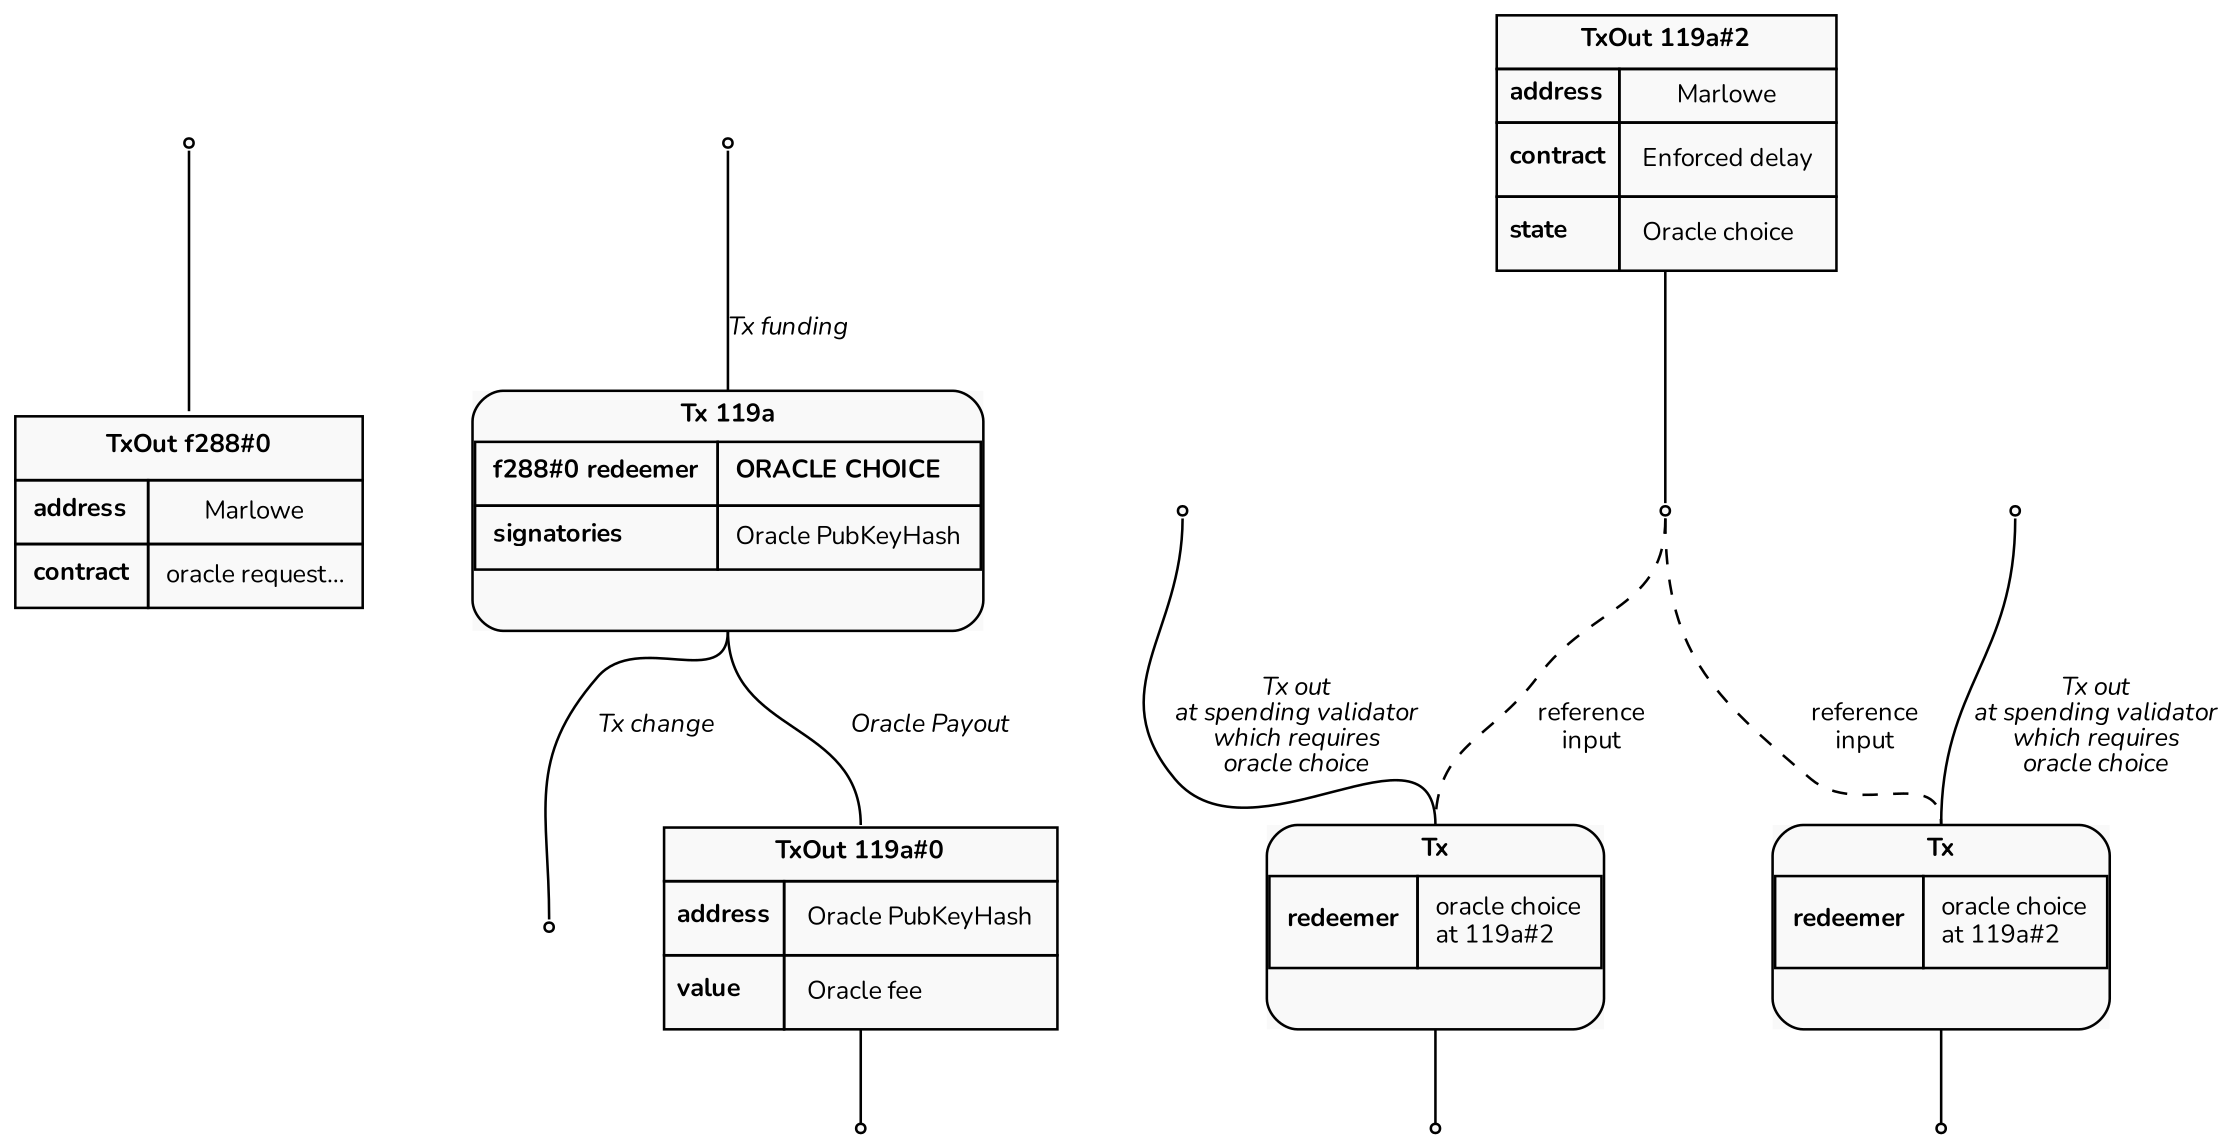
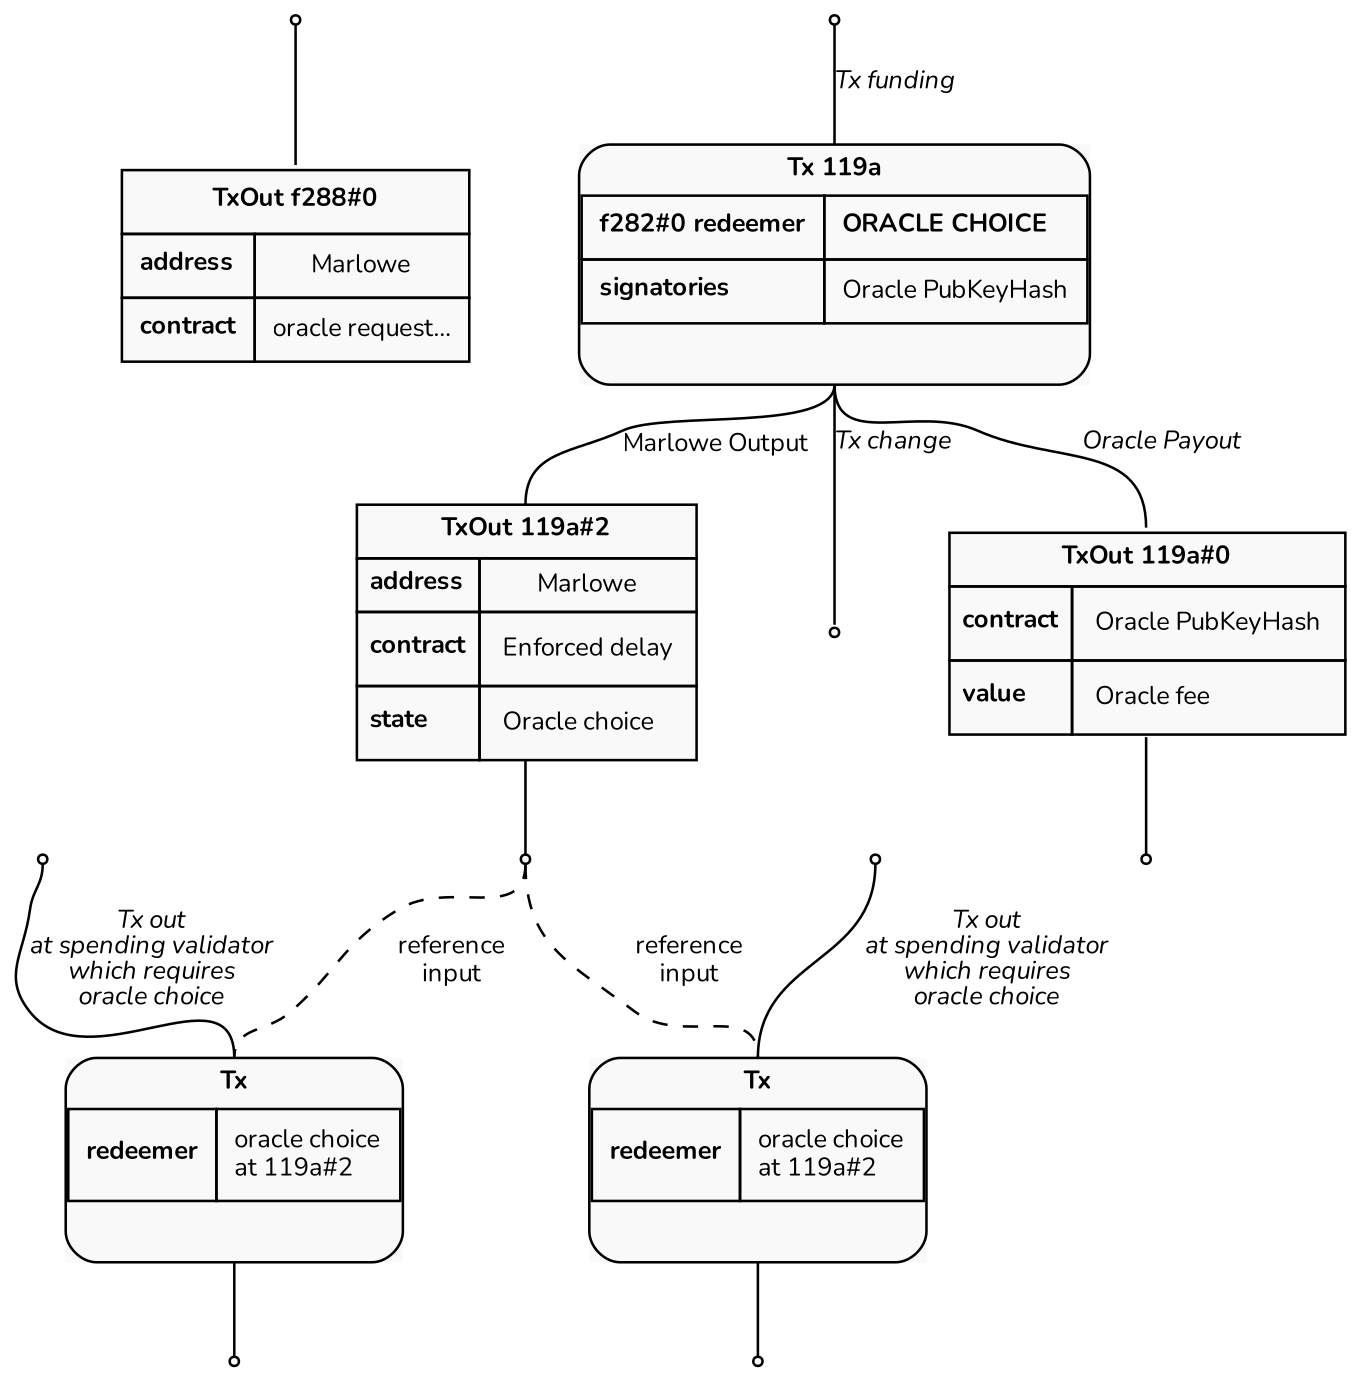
edge "Tx 119a" -- "TxOut 119a#2": added, label "Marlowe Output"
node "Tx 119a": text "f288#0 redeemer" -> "f282#0 redeemer"
node "TxOut 119a#0": text "address" -> "contract"
